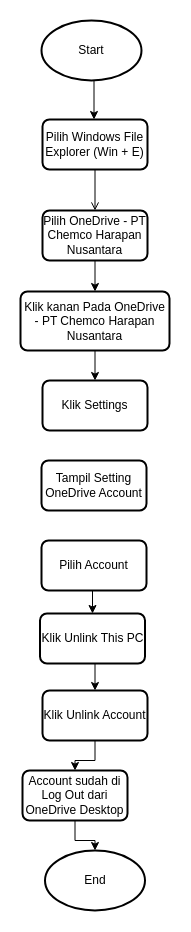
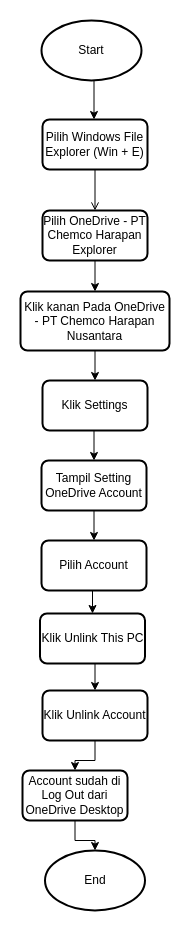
node "Pilih OneDrive - PT Chemco Harapan Nusantara": label "Pilih OneDrive - PT Chemco Harapan Nusantara" -> "Pilih OneDrive - PT Chemco Harapan Explorer"
edge "Klik Settings" -> "Tampil Setting OneDrive Account": added
edge "Tampil Setting OneDrive Account" -> "Pilih Account": added
